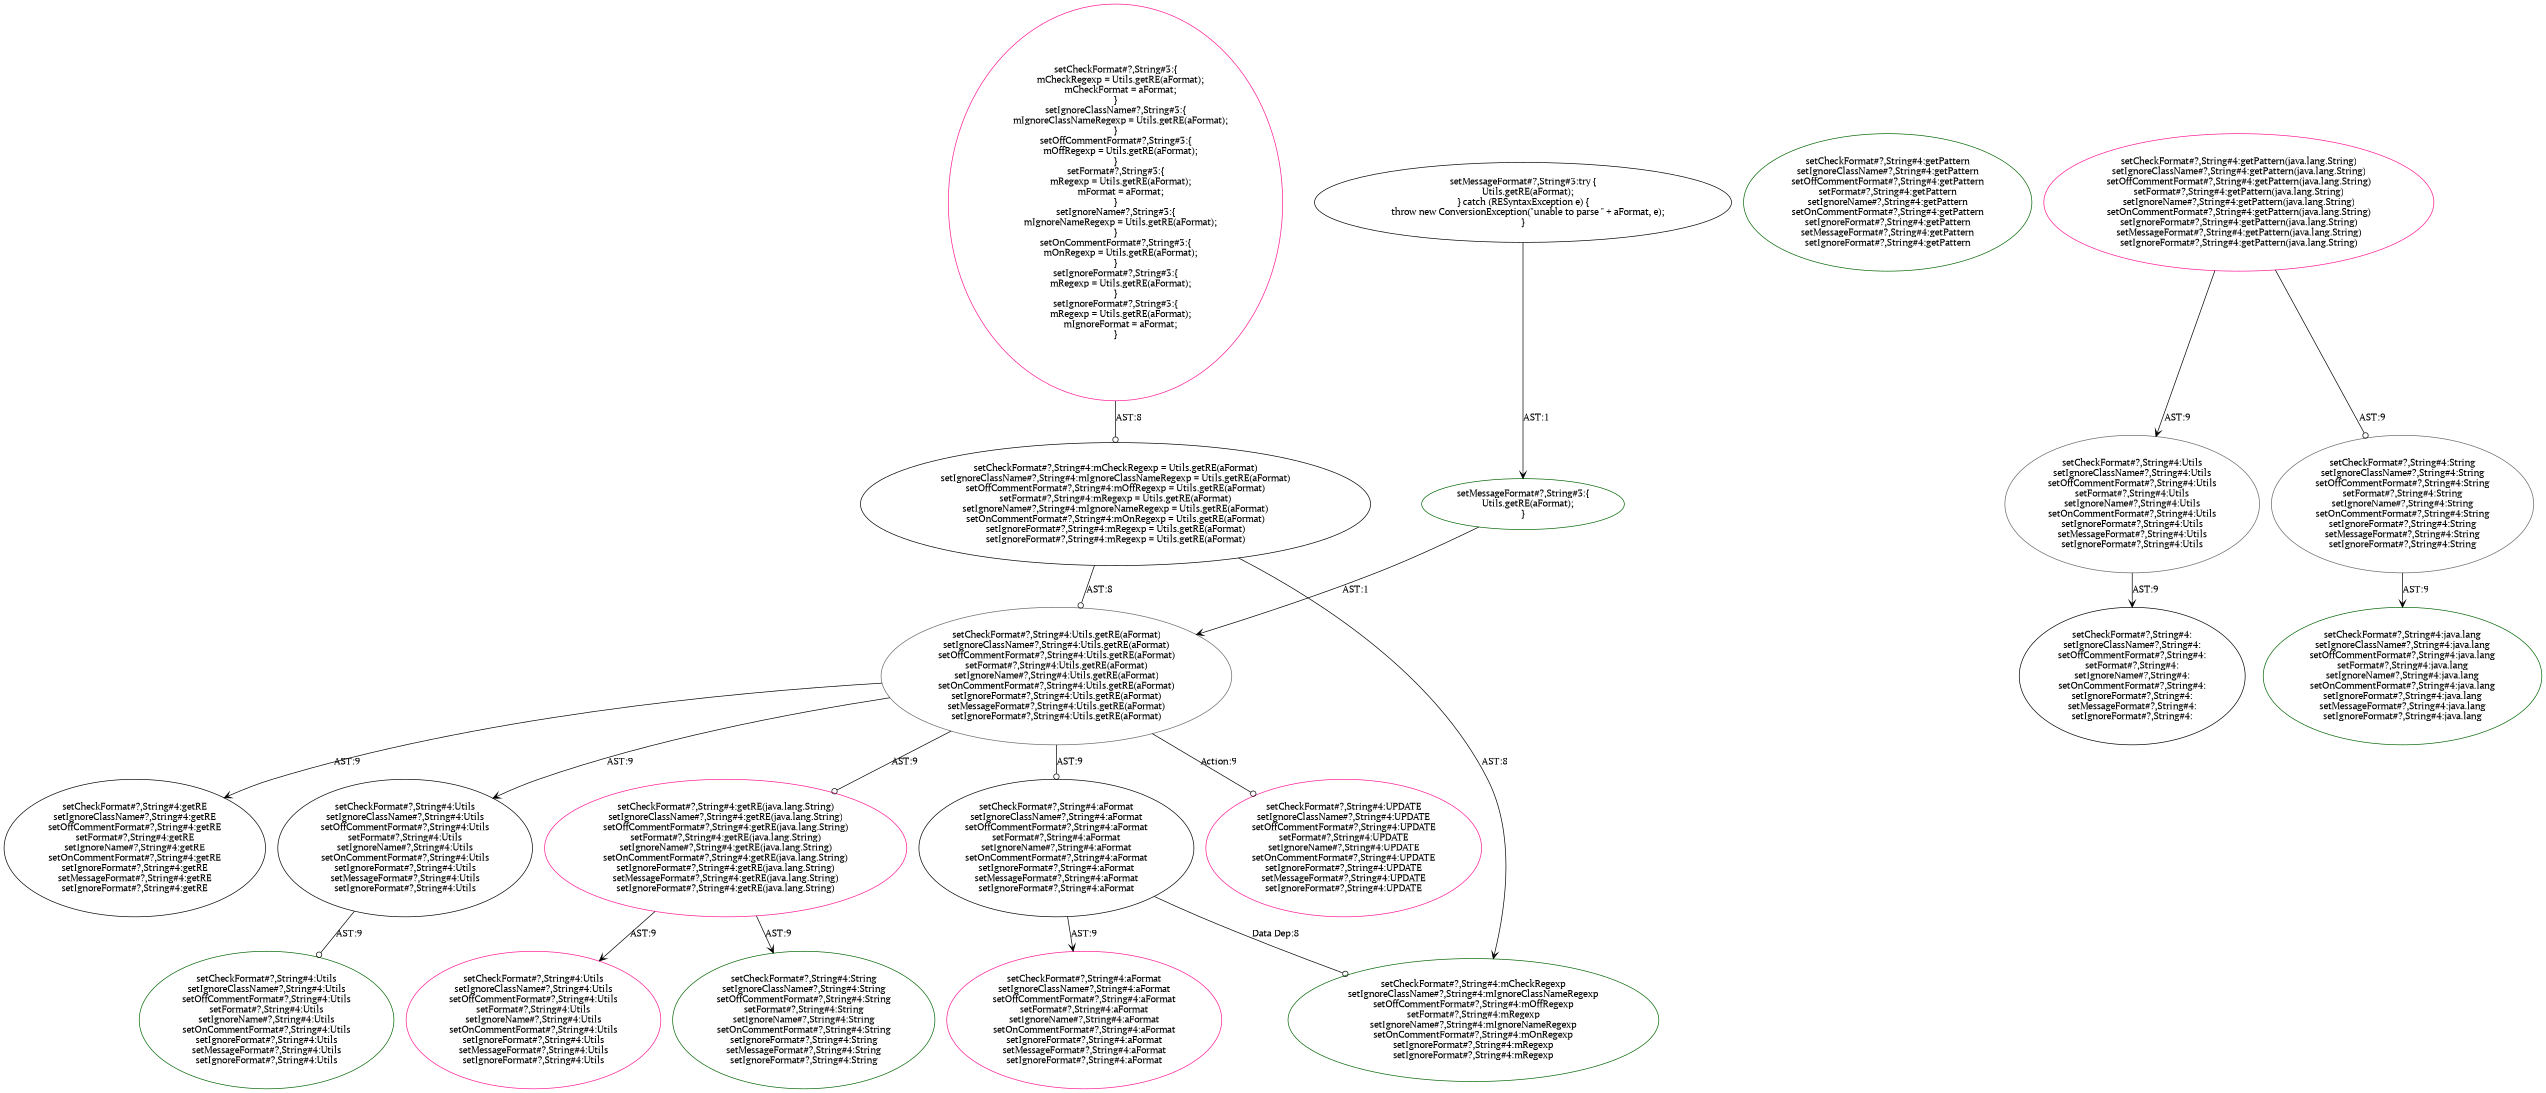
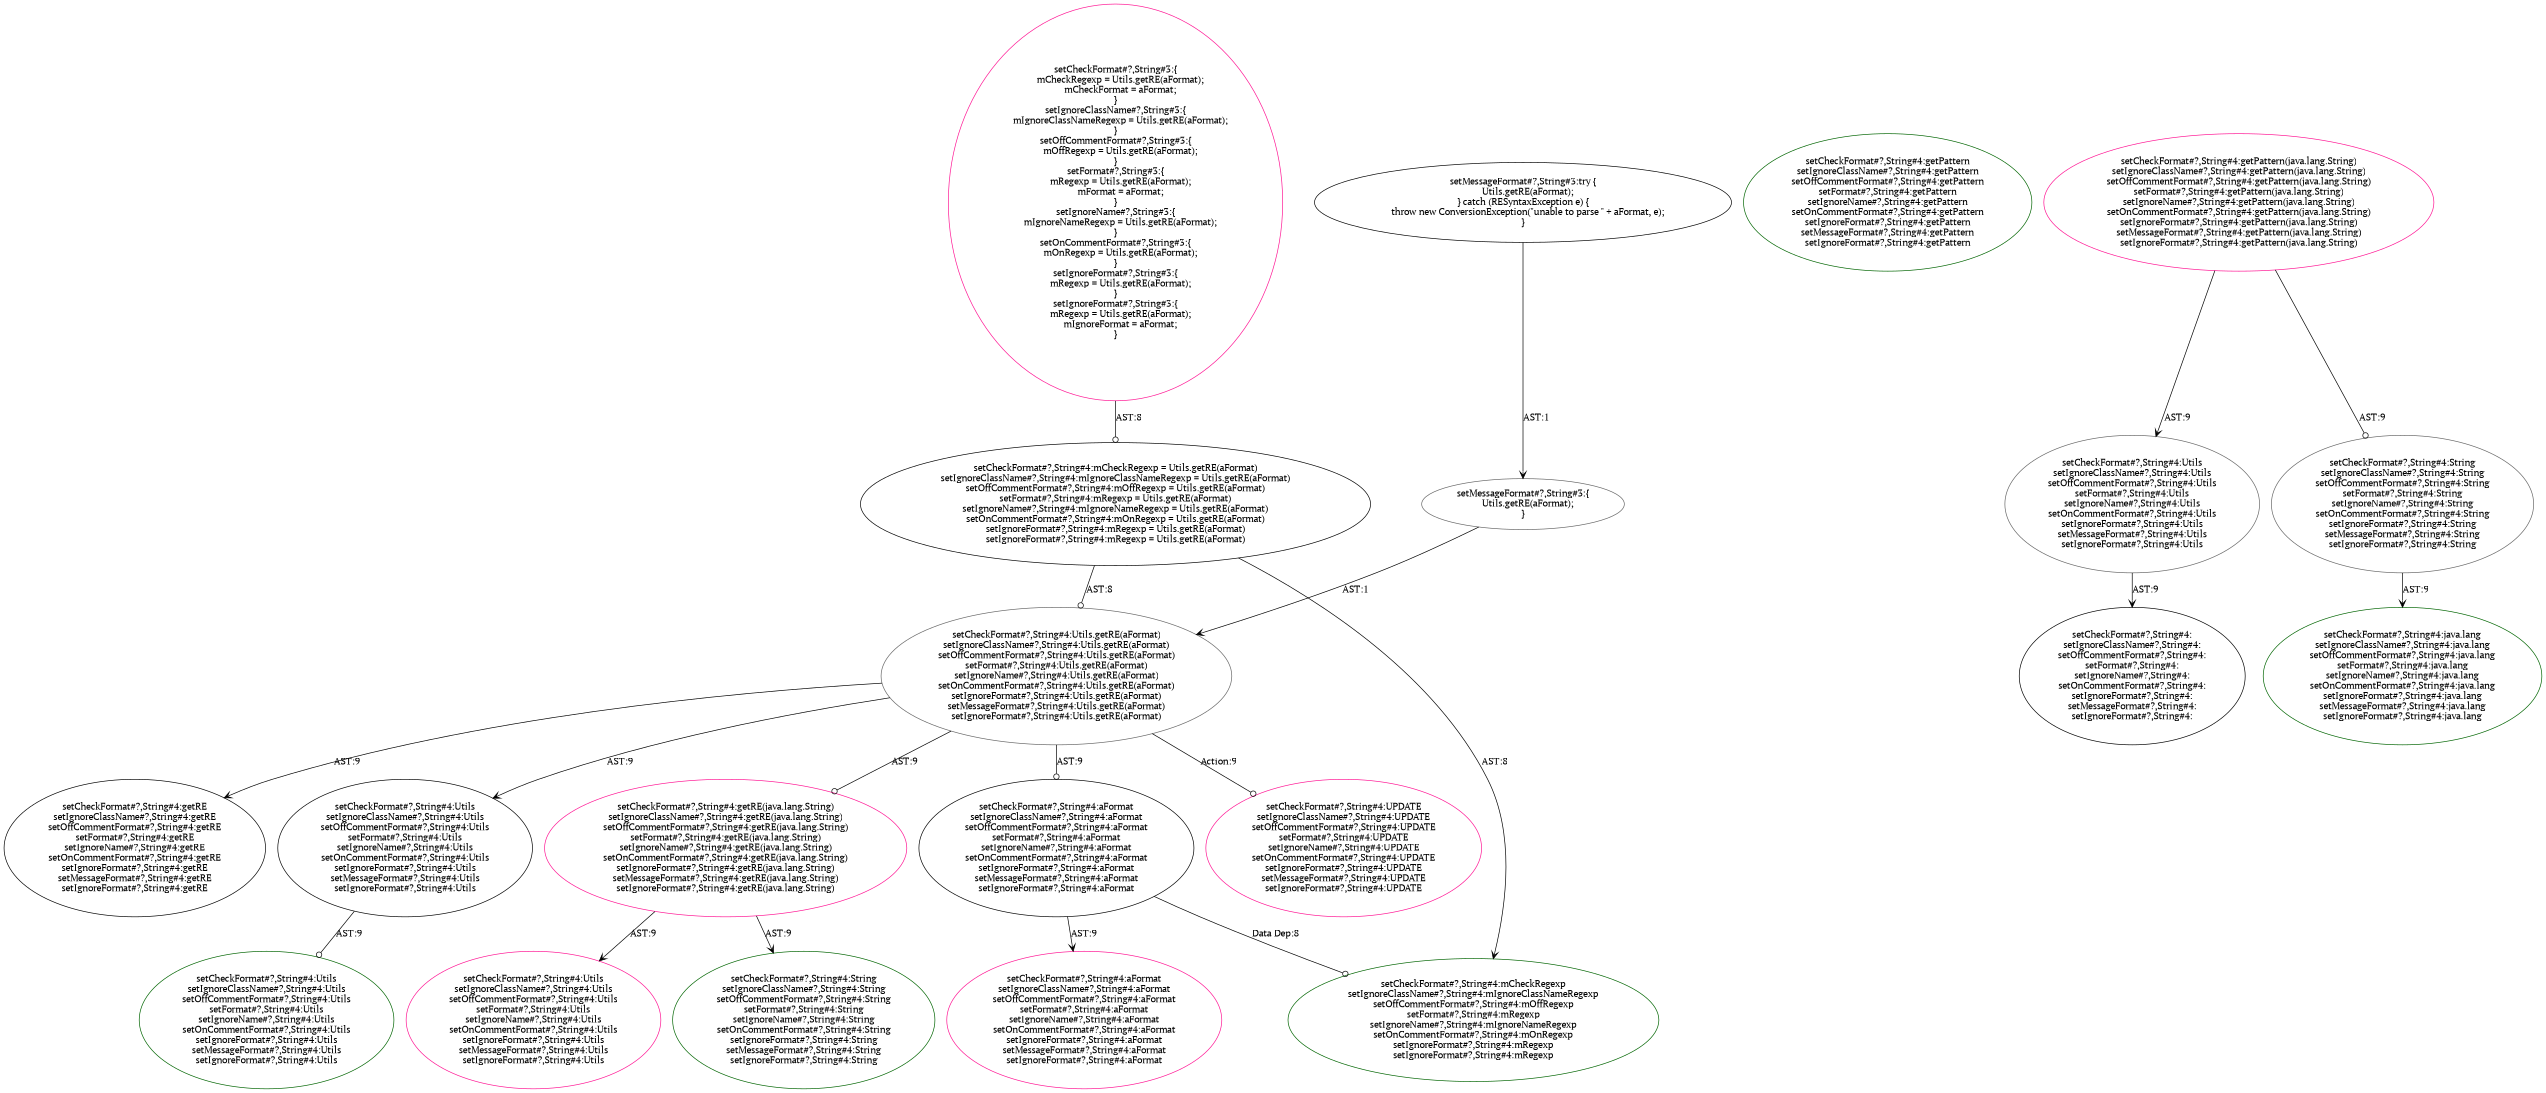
node "setMessageFormat#?,String#3:{ Utils.getRE(aFormat); }": color darkgreen -> gray40
